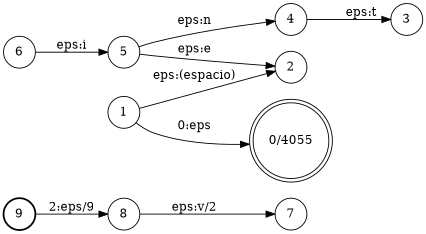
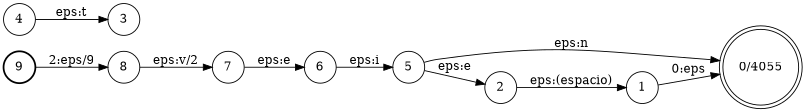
edge "5" -> "4": now "5" -> "0/4055"
edge "7" -> "6": added, label "eps:e"
edge "1" -> "2": reversed
